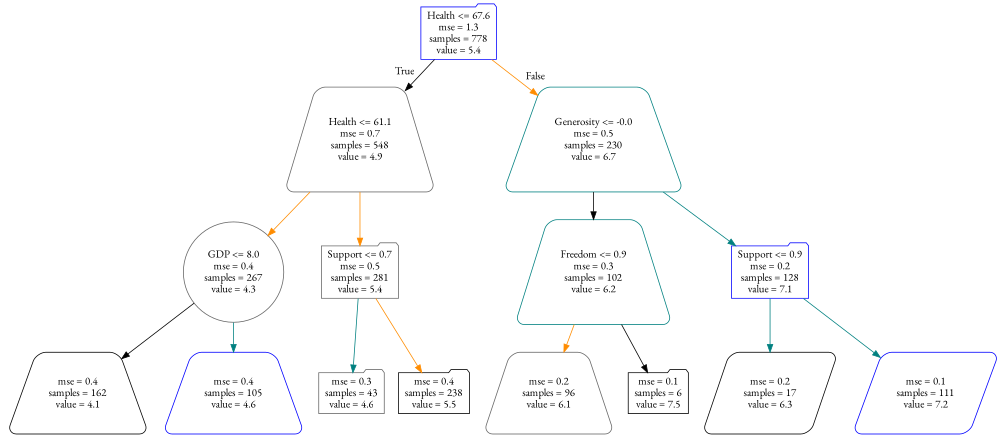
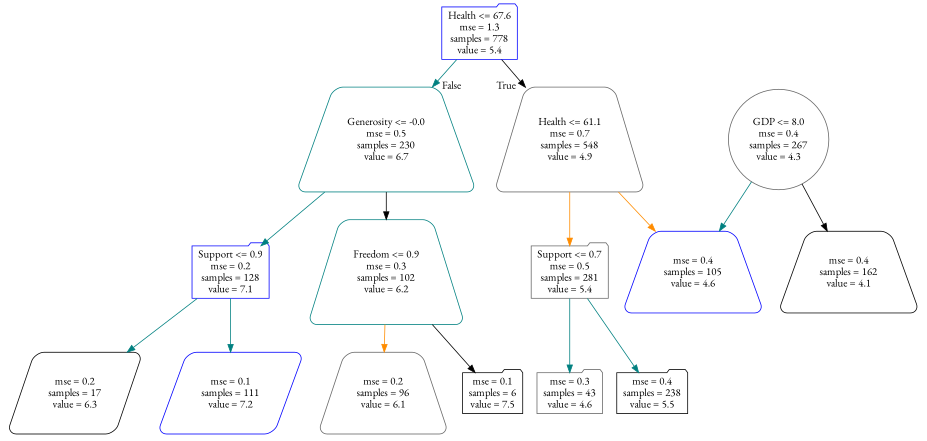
edge "Health <= 67.6 mse = 1.3 samples = 778 value = 5.4" -> "Generosity <= -0.0 mse = 0.5 samples = 230 value = 6.7": color darkorange -> teal
edge "Health <= 61.1 mse = 0.7 samples = 548 value = 4.9" -> "GDP <= 8.0 mse = 0.4 samples = 267 value = 4.3": now "Health <= 61.1 mse = 0.7 samples = 548 value = 4.9" -> "mse = 0.4 samples = 105 value = 4.6"
edge "Support <= 0.7 mse = 0.5 samples = 281 value = 5.4" -> "mse = 0.4 samples = 238 value = 5.5": color darkorange -> teal
